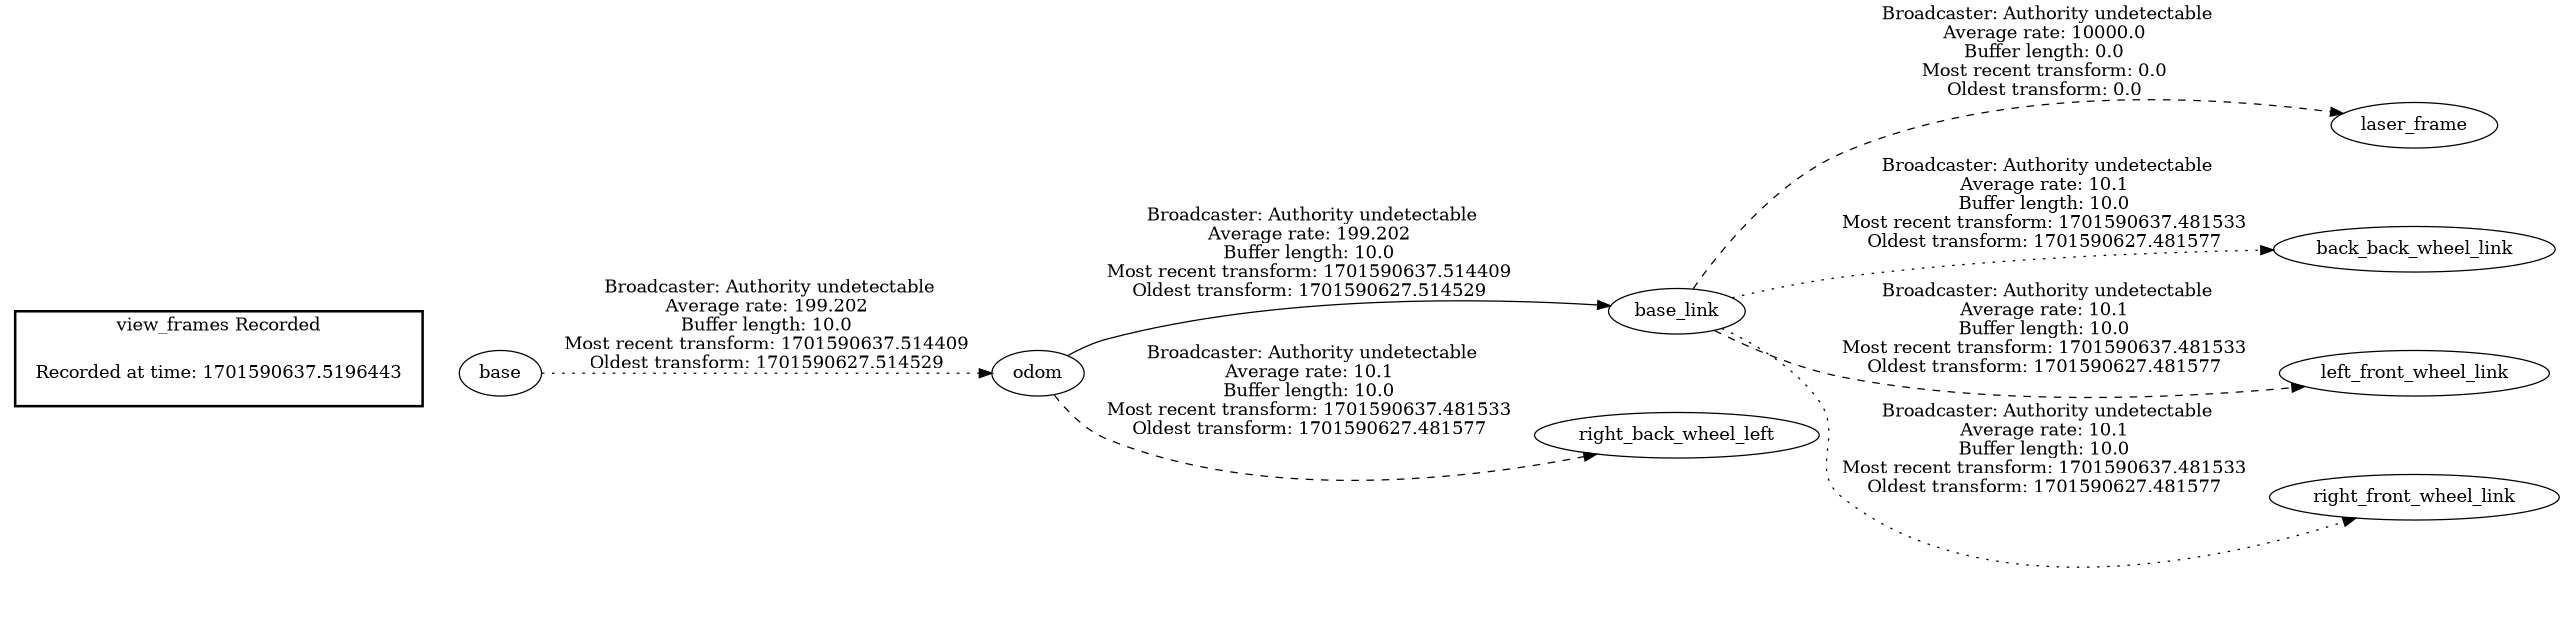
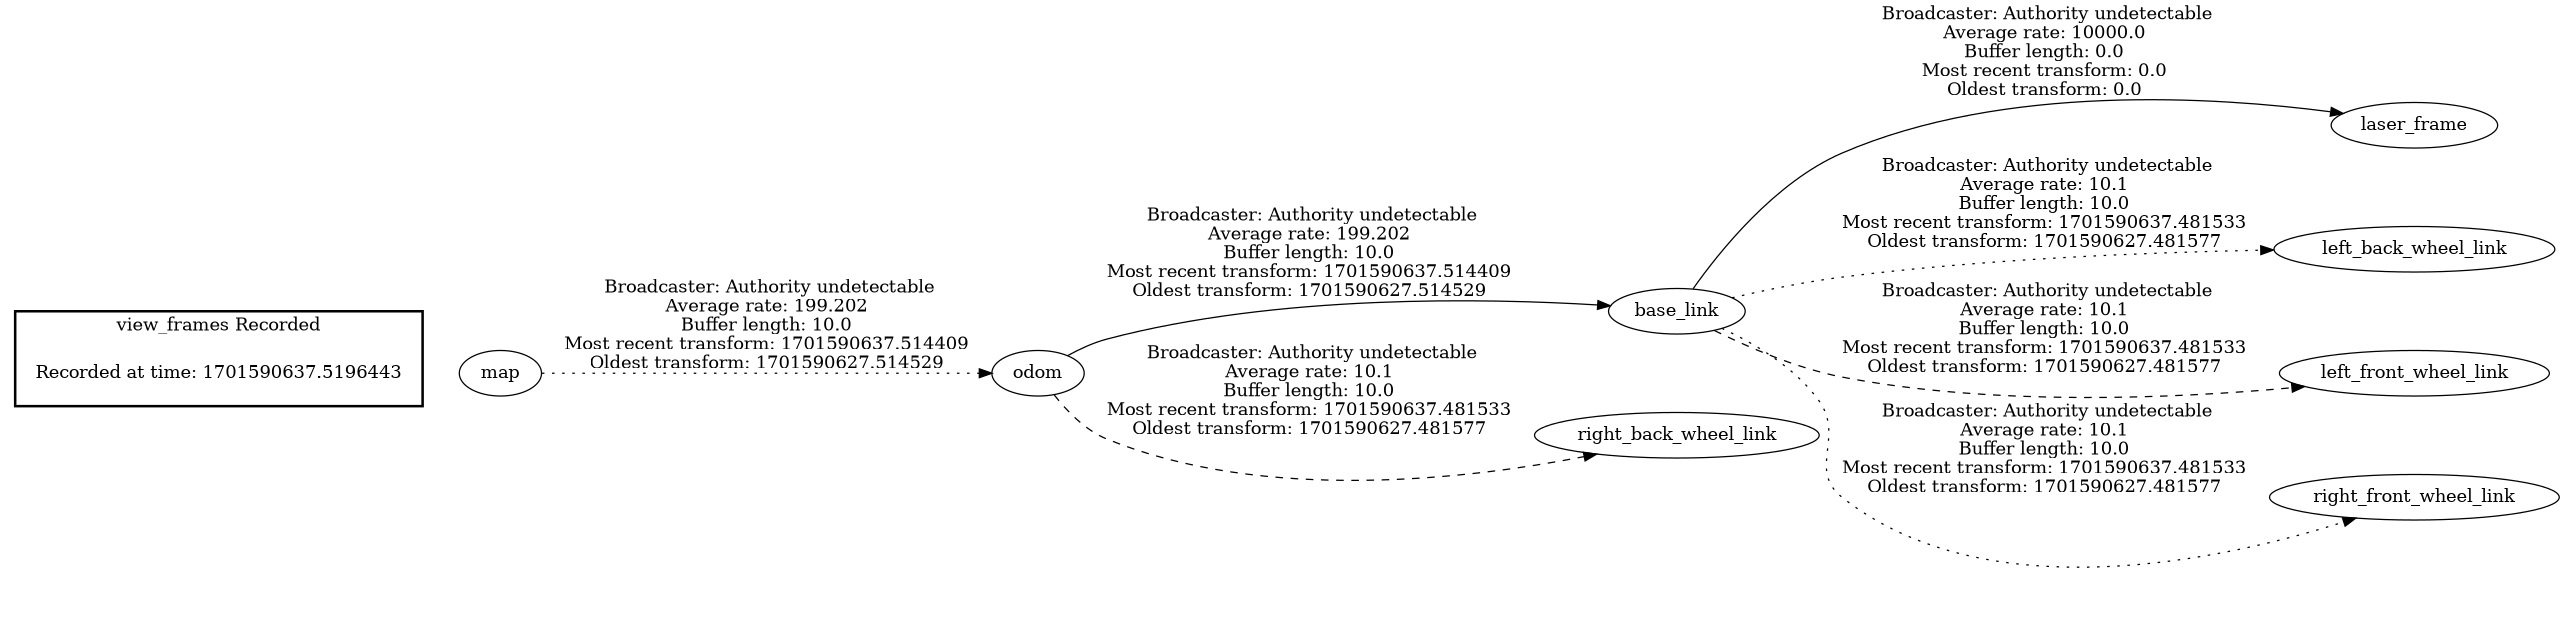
edge "base_link" -> "laser_frame": style dashed -> solid
node "back_back_wheel_link": label "back_back_wheel_link" -> "left_back_wheel_link"
node "base": label "base" -> "map"
node "right_back_wheel_left": label "right_back_wheel_left" -> "right_back_wheel_link"
